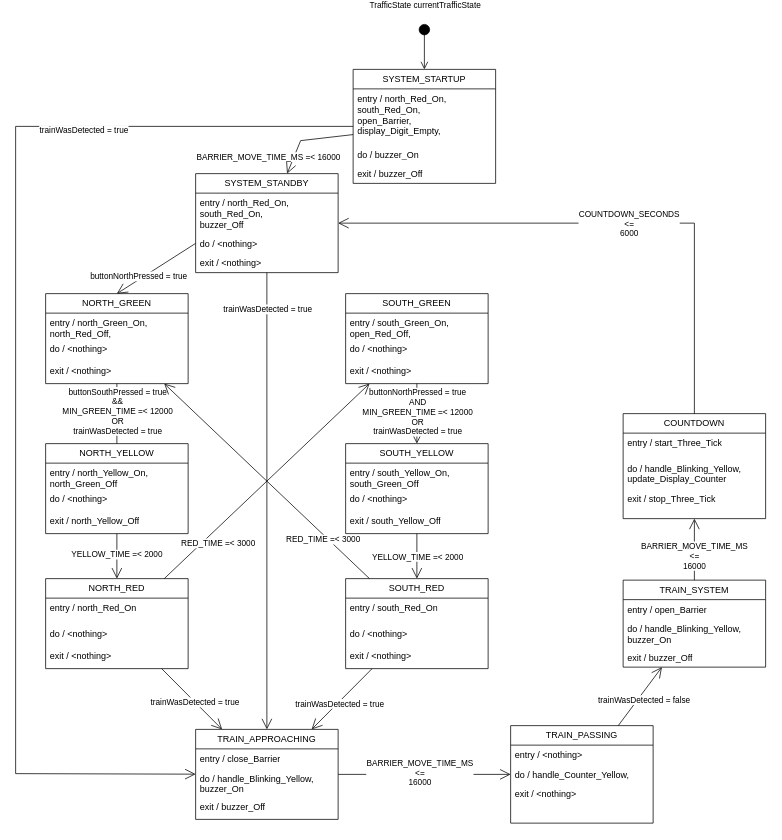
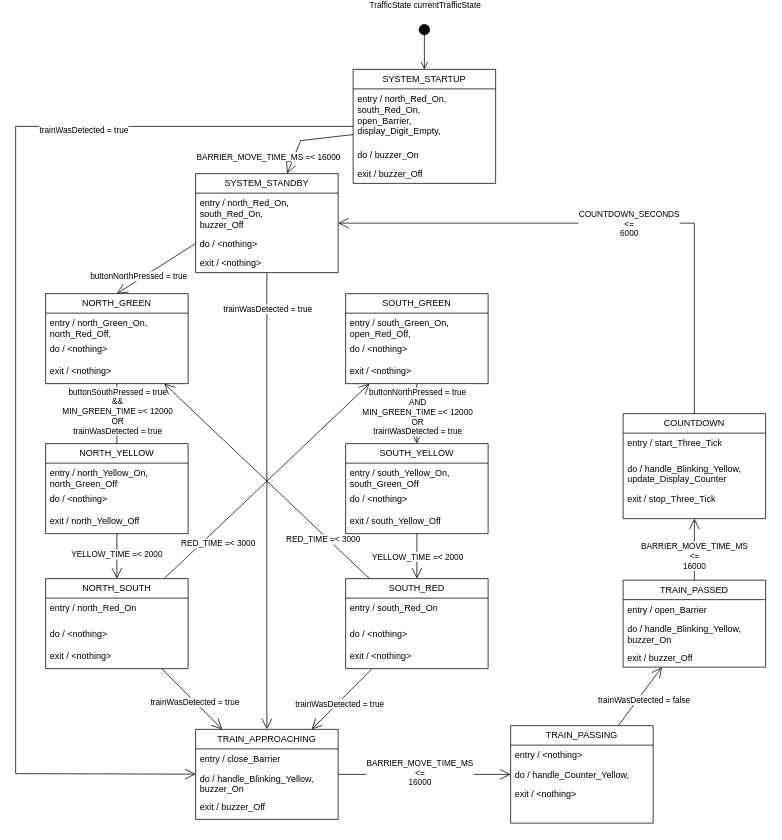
node "NORTH_RED": label "NORTH_RED" -> "NORTH_SOUTH"
node "TRAIN_SYSTEM": label "TRAIN_SYSTEM" -> "TRAIN_PASSED"
